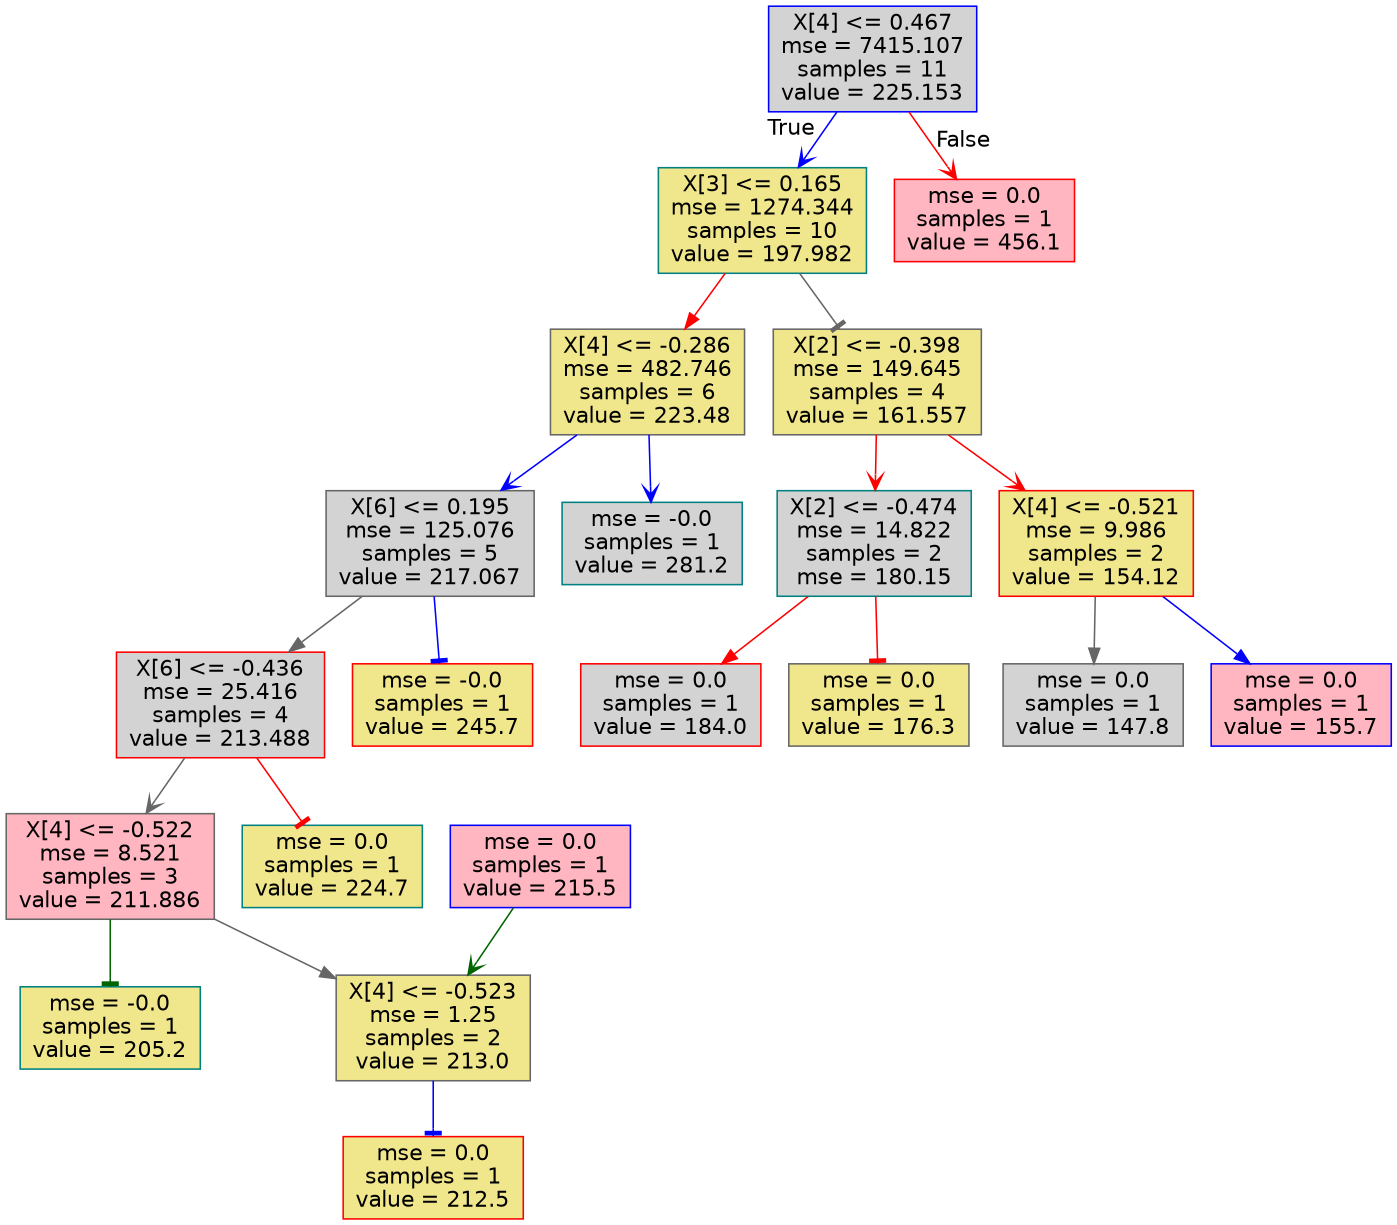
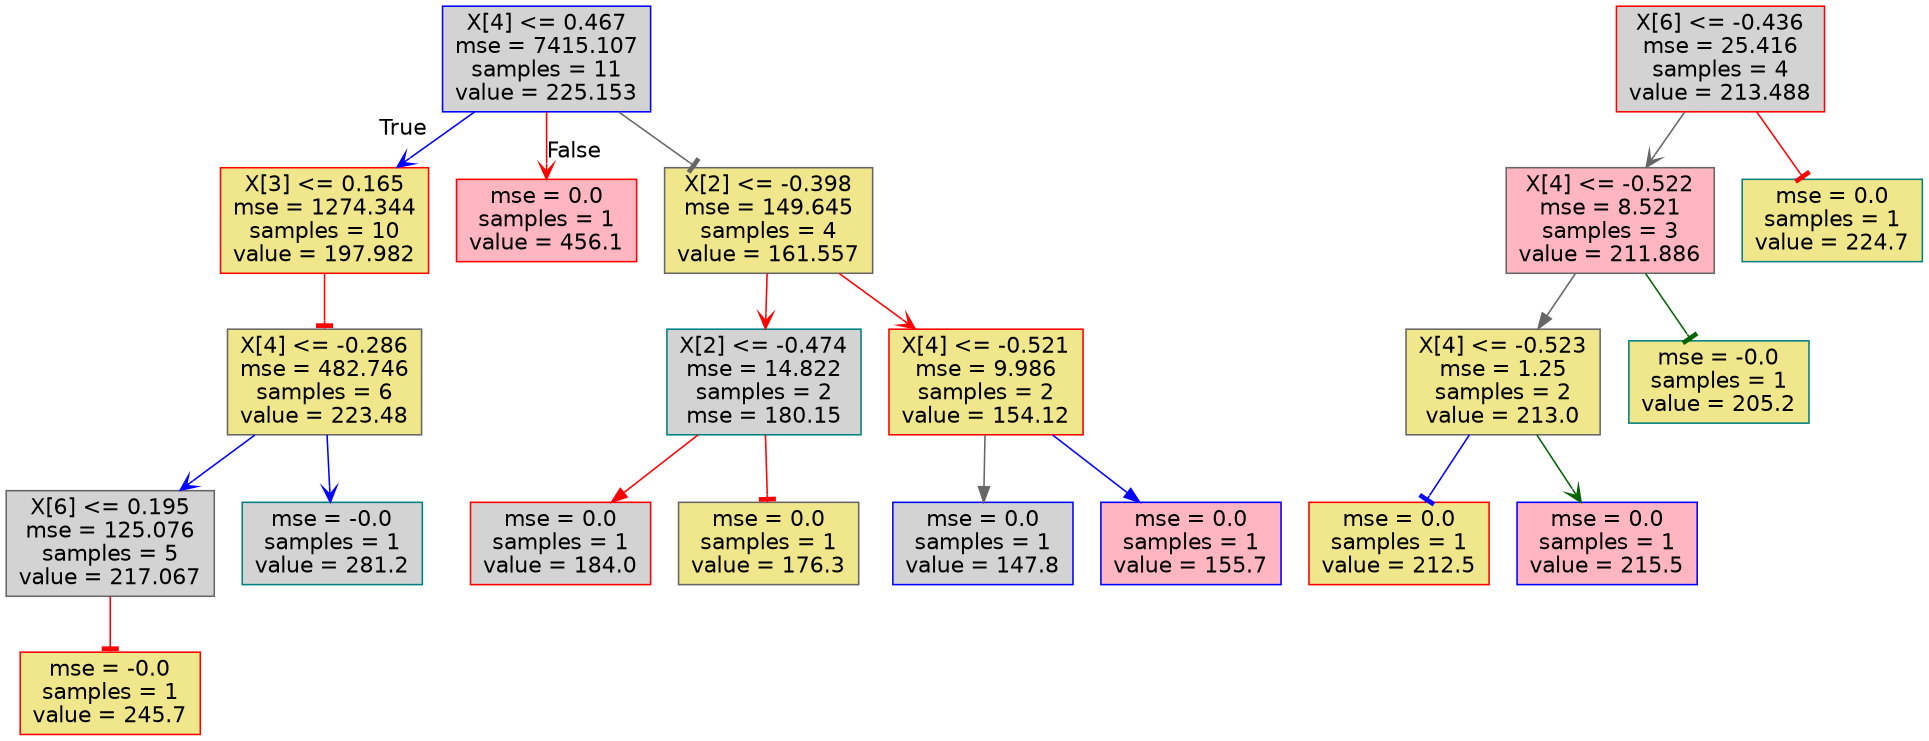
node "X[3] <= 0.165 mse = 1274.344 samples = 10 value = 197.982": color teal -> red
edge "X[3] <= 0.165 mse = 1274.344 samples = 10 value = 197.982" -> "X[4] <= -0.286 mse = 482.746 samples = 6 value = 223.48": arrowhead normal -> tee
edge "X[3] <= 0.165 mse = 1274.344 samples = 10 value = 197.982" -> "X[2] <= -0.398 mse = 149.645 samples = 4 value = 161.557": now "X[4] <= 0.467 mse = 7415.107 samples = 11 value = 225.153" -> "X[2] <= -0.398 mse = 149.645 samples = 4 value = 161.557"
edge "X[6] <= 0.195 mse = 125.076 samples = 5 value = 217.067" -> "X[6] <= -0.436 mse = 25.416 samples = 4 value = 213.488": removed
edge "X[6] <= 0.195 mse = 125.076 samples = 5 value = 217.067" -> "mse = -0.0 samples = 1 value = 245.7": color blue -> red
node "mse = 0.0 samples = 1 value = 147.8": color gray40 -> blue
edge "mse = 0.0 samples = 1 value = 215.5" -> "X[4] <= -0.523 mse = 1.25 samples = 2 value = 213.0": reversed
